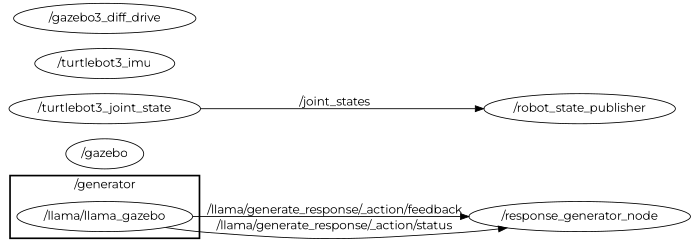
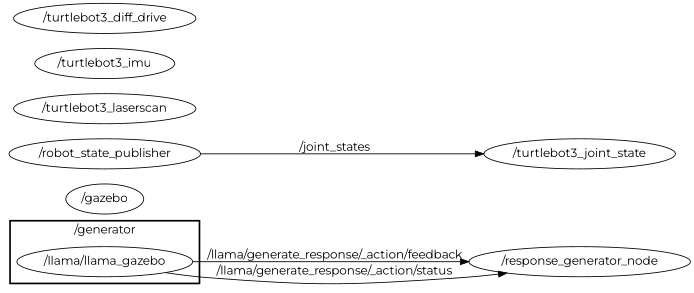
node "/gazebo3_diff_drive": label "/gazebo3_diff_drive" -> "/turtlebot3_diff_drive"
node "/turtlebot3_laserscan": added
edge "/turtlebot3_joint_state" -> "/robot_state_publisher": reversed
